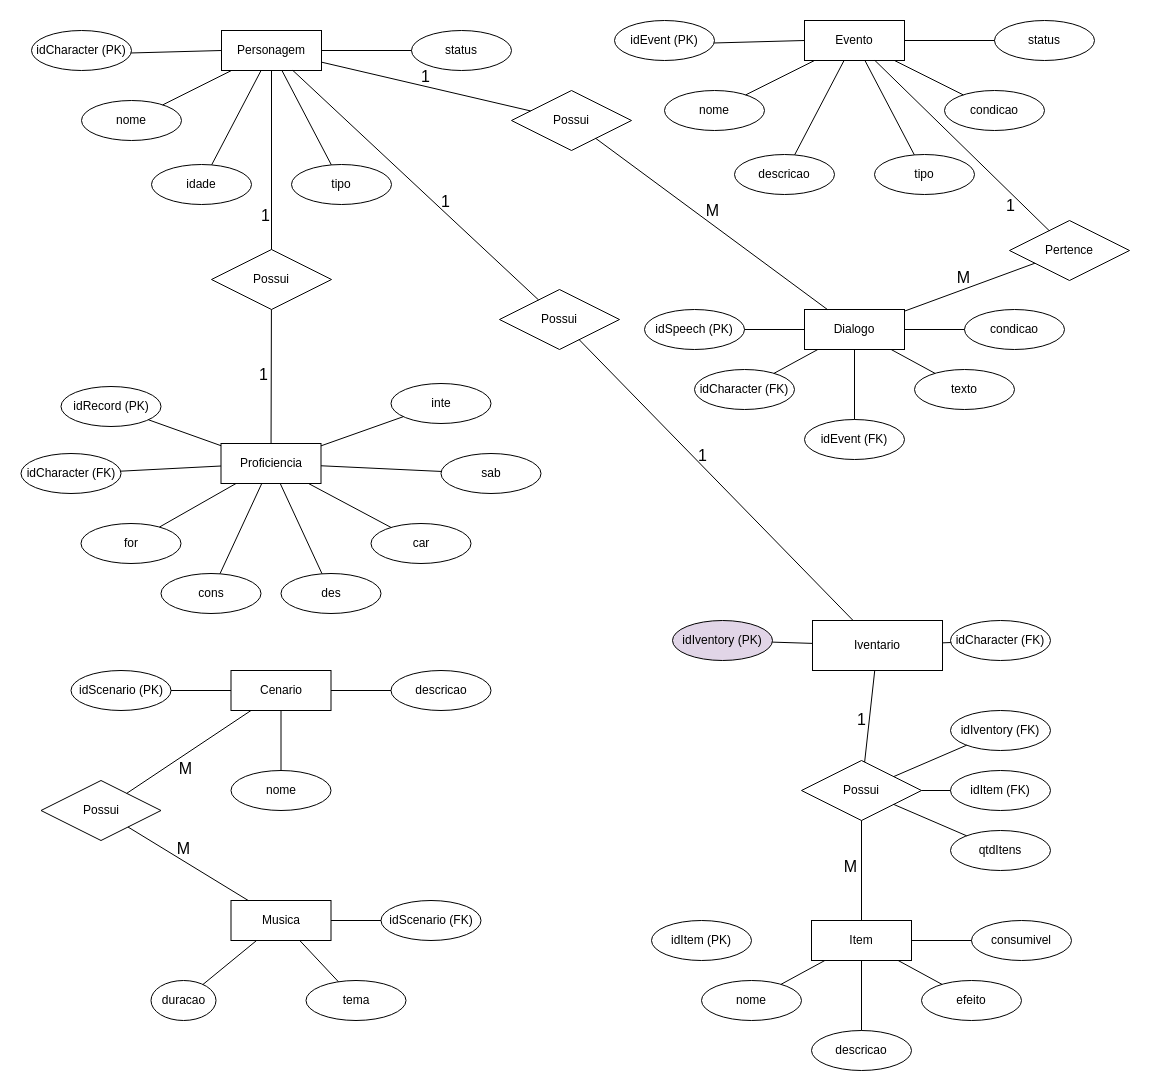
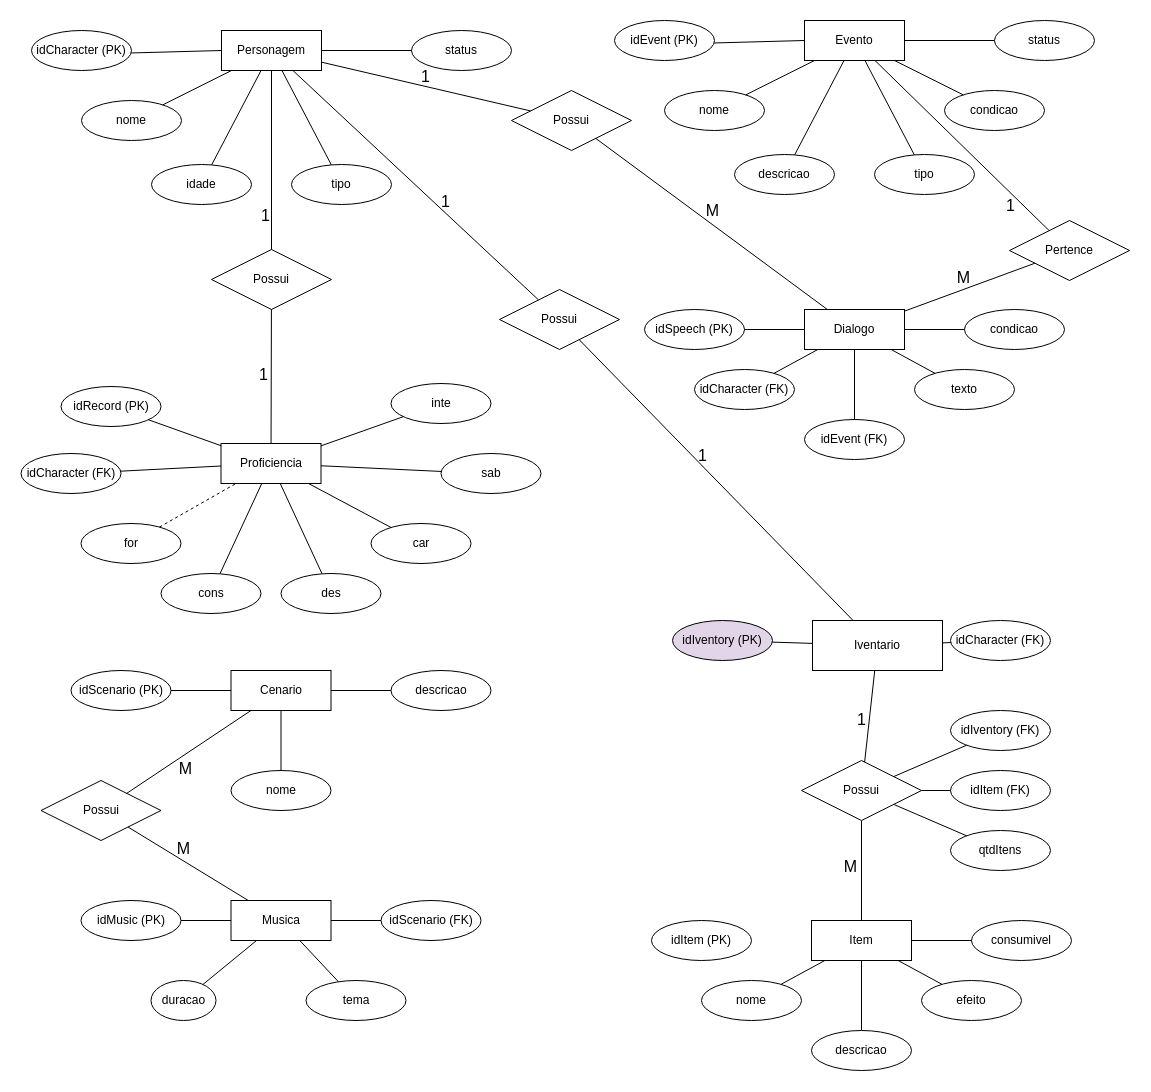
edge "Proficiencia" -- "for": style solid -> dashed
node "idMusic (PK)": added
edge "idMusic (PK)" -- "Musica": added
